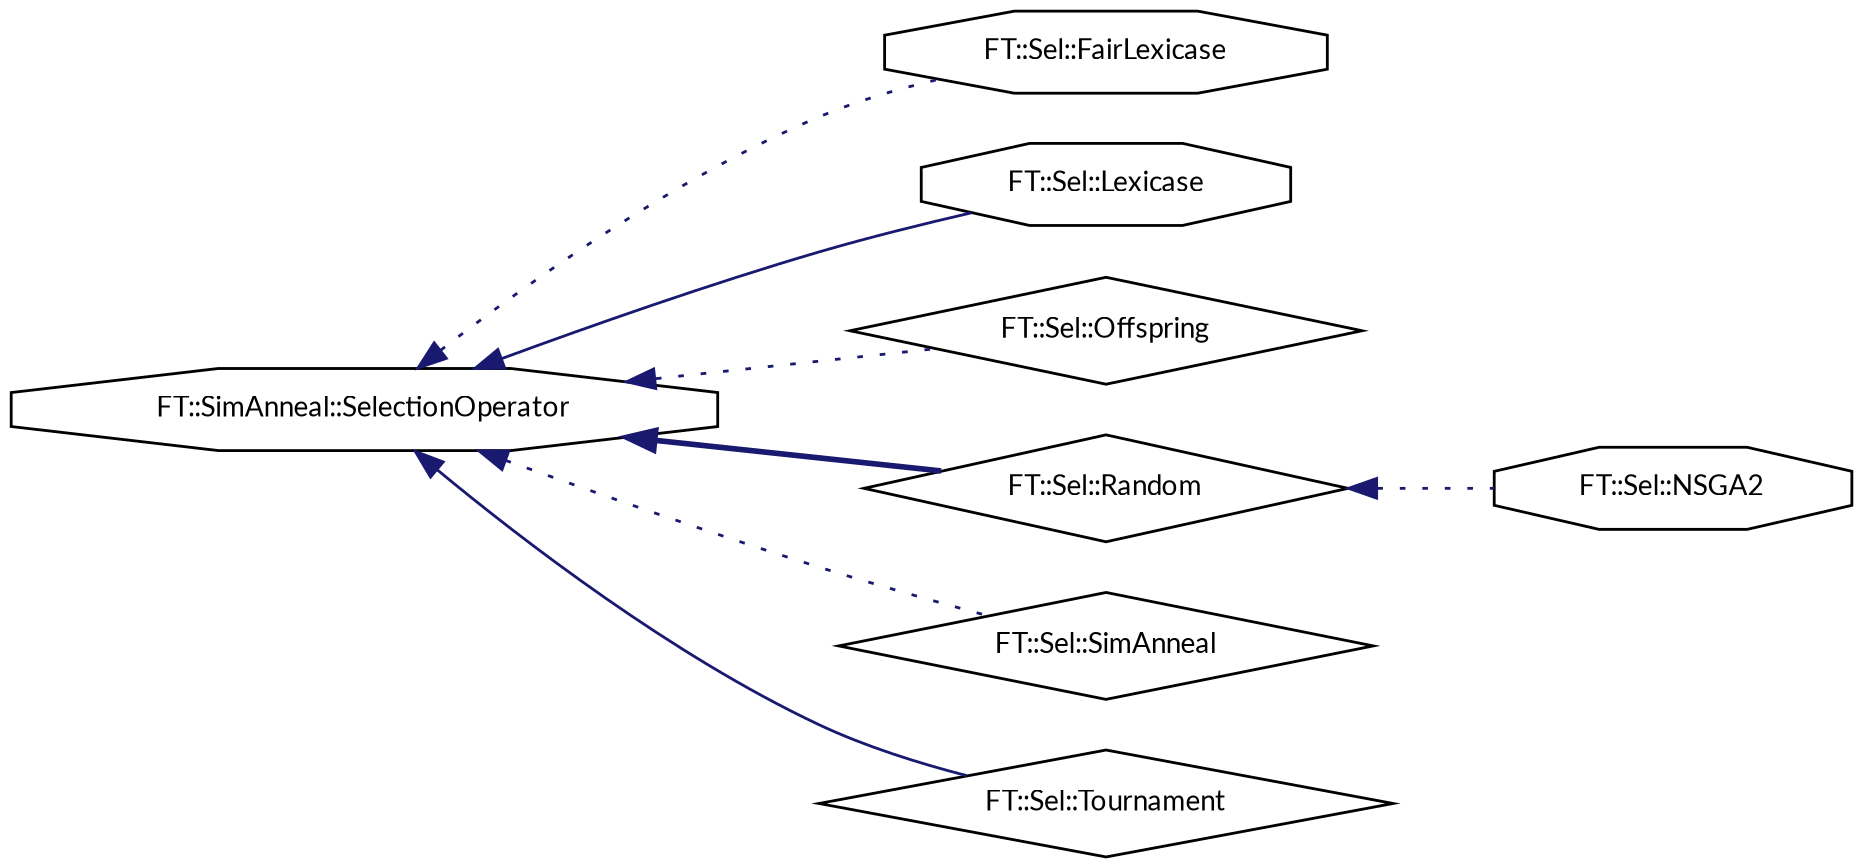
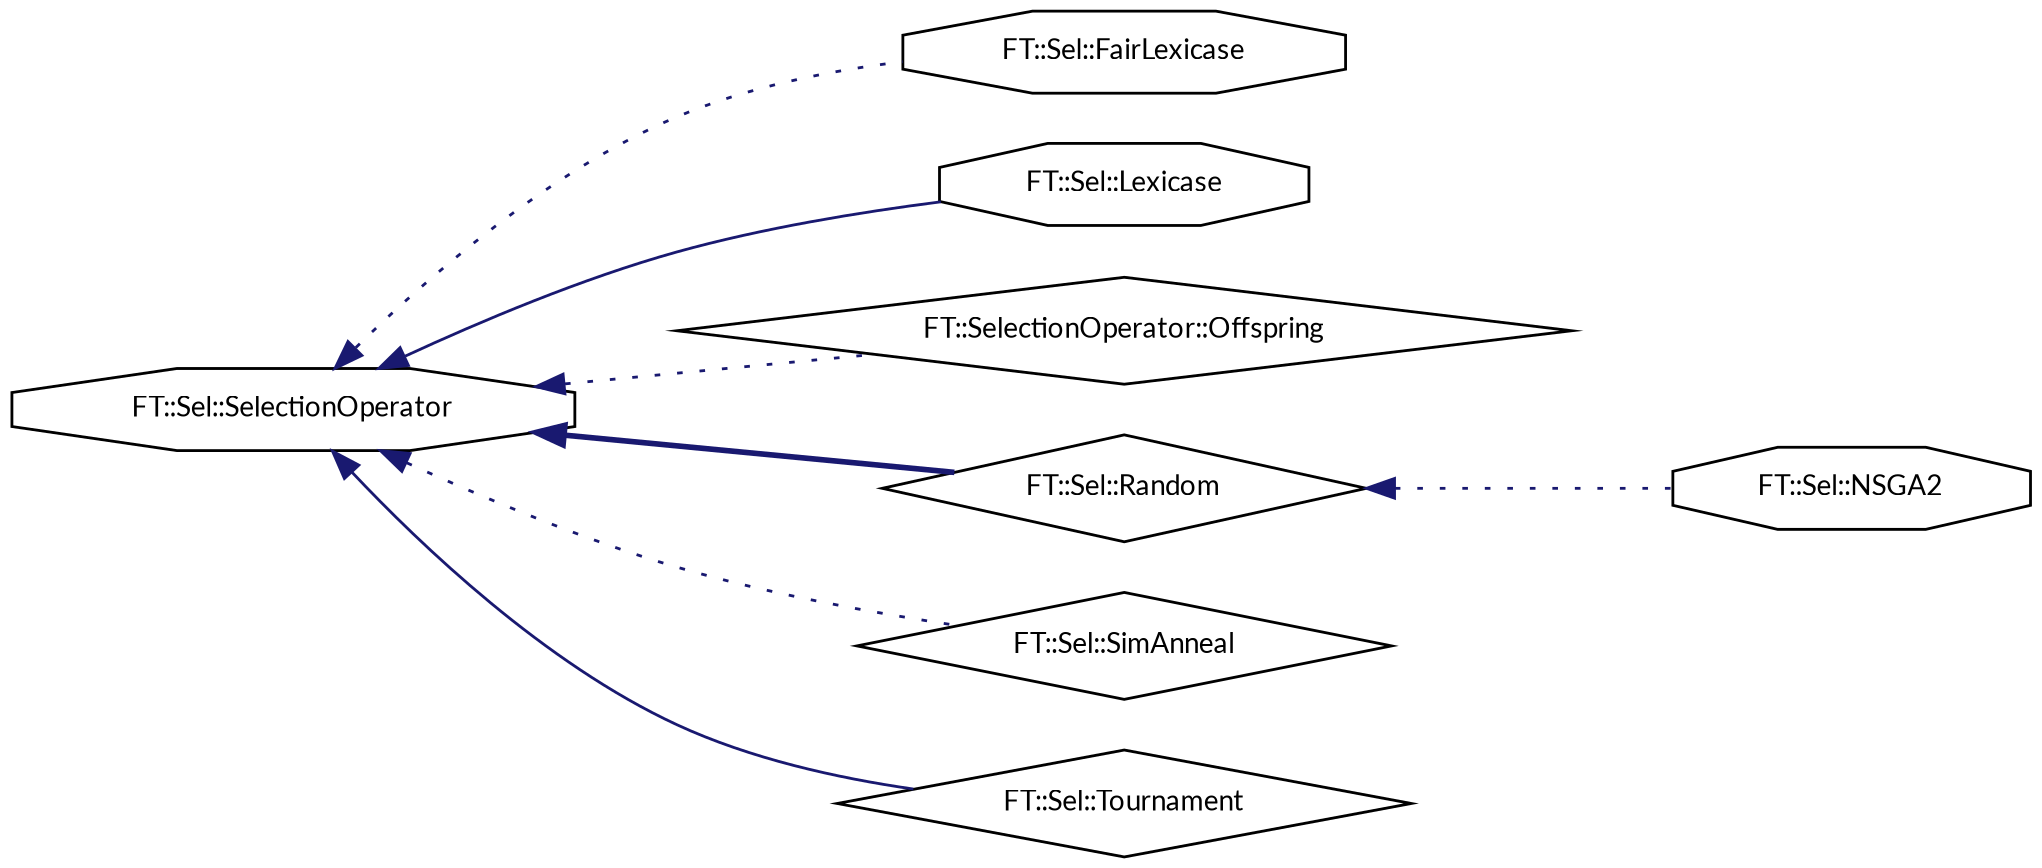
node "FT::Sel::Offspring": label "FT::Sel::Offspring" -> "FT::SelectionOperator::Offspring"
node "FT::SimAnneal::SelectionOperator": label "FT::SimAnneal::SelectionOperator" -> "FT::Sel::SelectionOperator"
